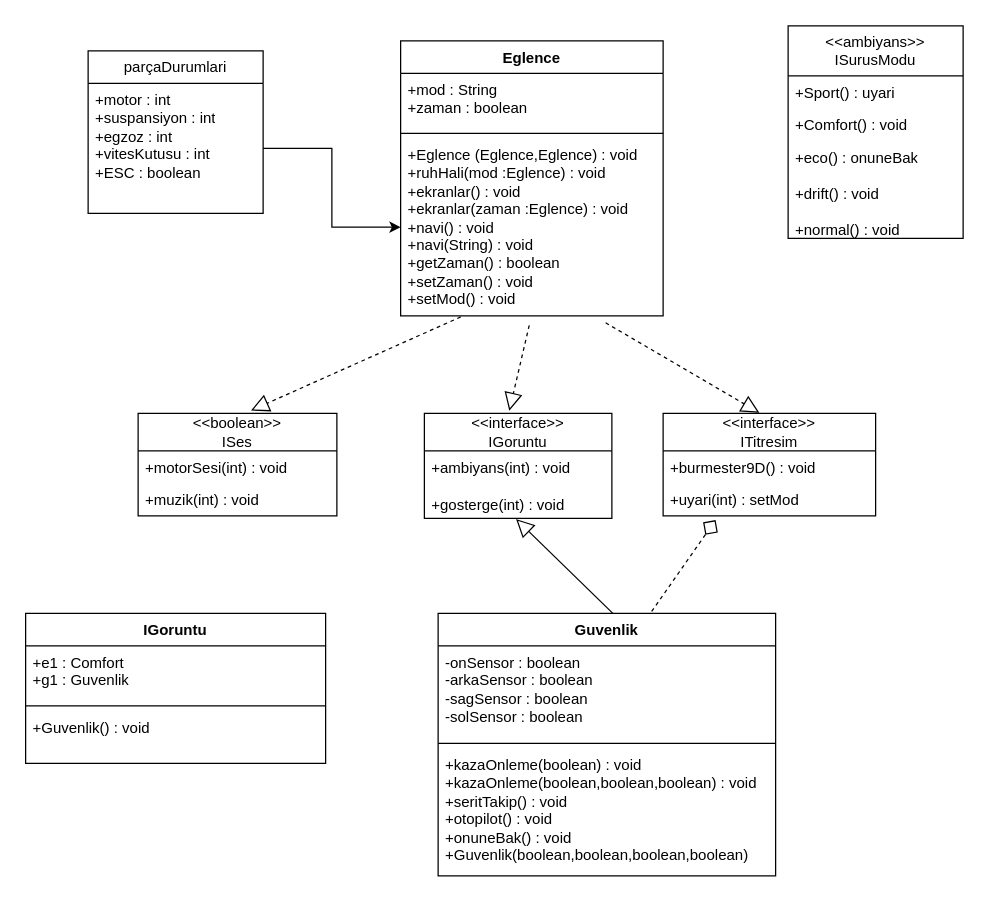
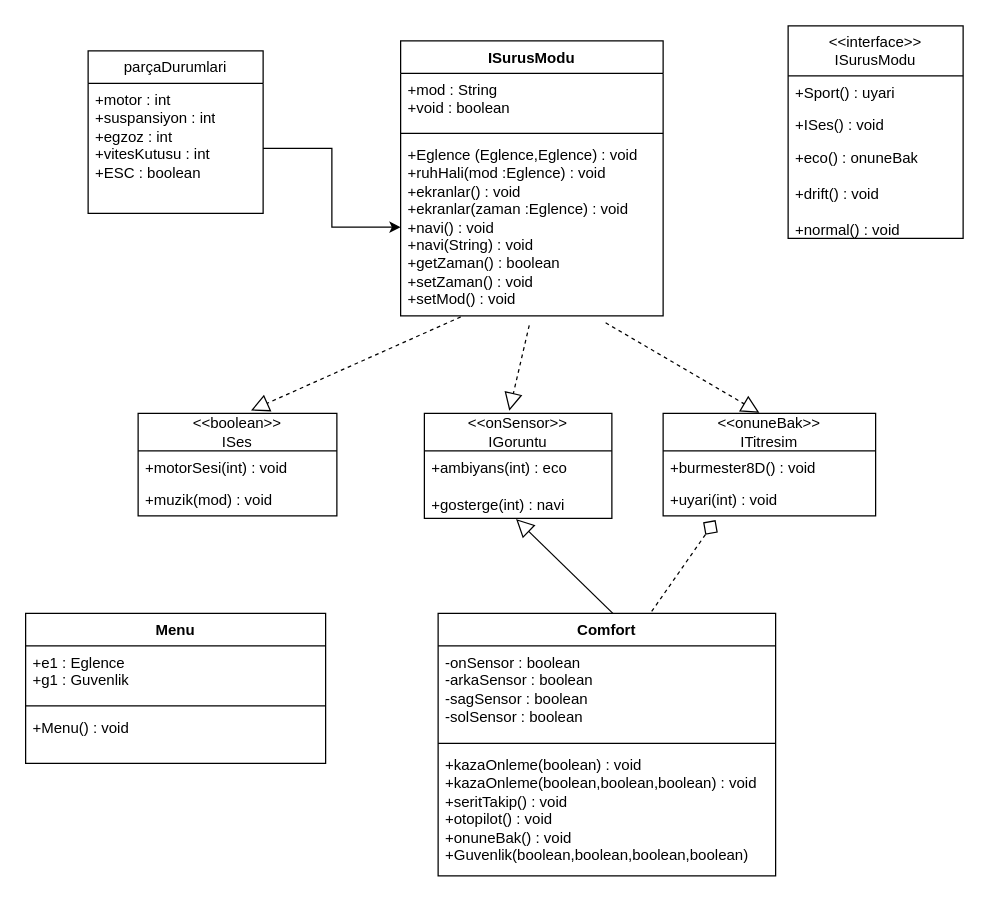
node "<<ambiyans>> ISurusModu": label "<<ambiyans>> ISurusModu" -> "<<interface>> ISurusModu"
node "Eglence": label "Eglence" -> "ISurusModu"
node "+mod : String +zaman : boolean": label "+mod : String +zaman : boolean" -> "+mod : String +void : boolean"
node "+Comfort() : void": label "+Comfort() : void" -> "+ISes() : void"
node "<<interface>> IGoruntu": label "<<interface>> IGoruntu" -> "<<onSensor>> IGoruntu"
node "<<interface>> ITitresim": label "<<interface>> ITitresim" -> "<<onuneBak>> ITitresim"
node "+ambiyans(int) : void": label "+ambiyans(int) : void" -> "+ambiyans(int) : eco"
node "+burmester9D() : void": label "+burmester9D() : void" -> "+burmester8D() : void"
node "+muzik(int) : void": label "+muzik(int) : void" -> "+muzik(mod) : void"
node "+uyari(int) : setMod": label "+uyari(int) : setMod" -> "+uyari(int) : void"
node "+gosterge(int) : void": label "+gosterge(int) : void" -> "+gosterge(int) : navi"
node "IGoruntu": label "IGoruntu" -> "Menu"
node "Guvenlik": label "Guvenlik" -> "Comfort"
node "+e1 : Comfort +g1 : Guvenlik": label "+e1 : Comfort +g1 : Guvenlik" -> "+e1 : Eglence +g1 : Guvenlik"
node "+Guvenlik() : void": label "+Guvenlik() : void" -> "+Menu() : void"
